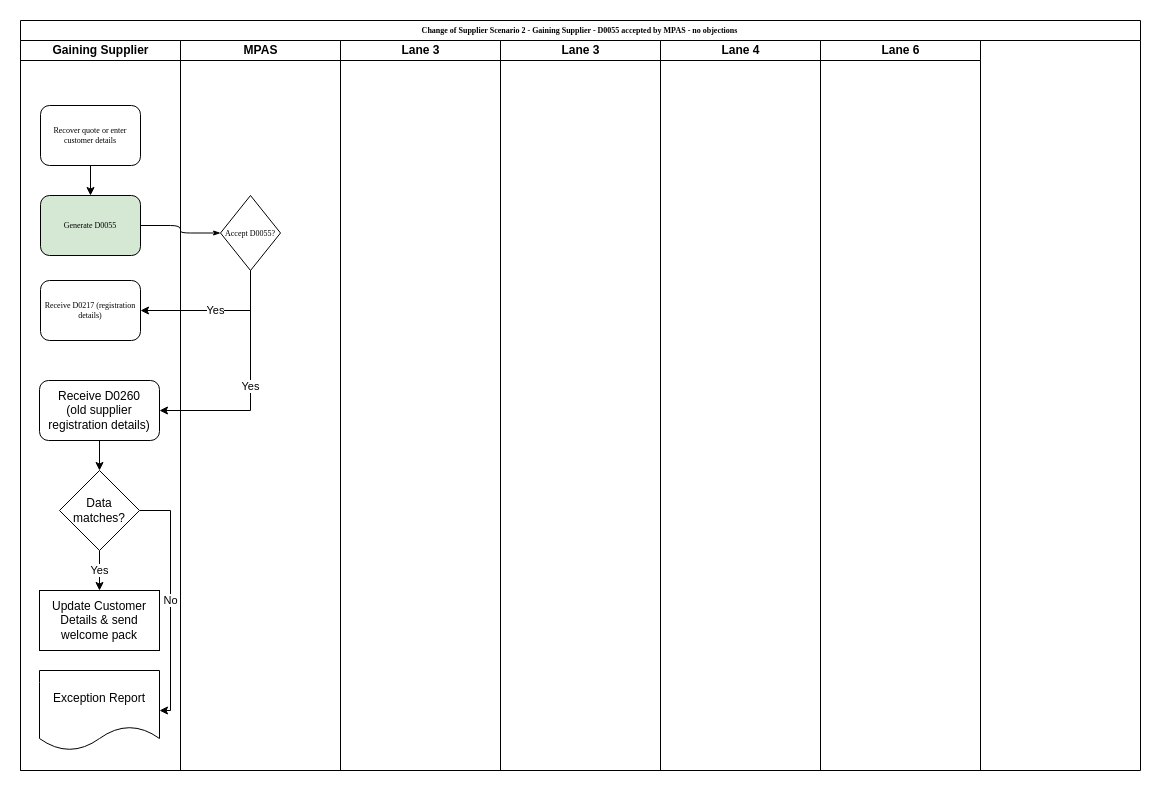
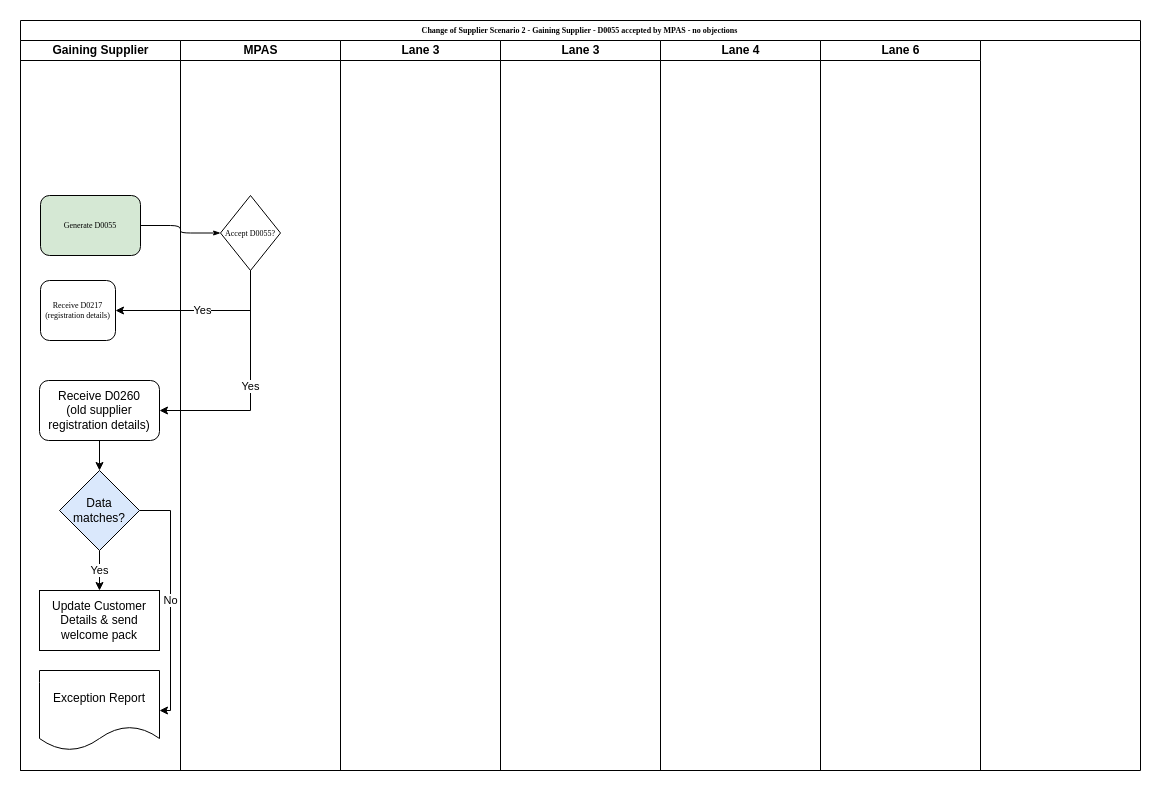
node "Recover quote or enter customer details": removed
edge "Recover quote or enter customer details" -> "Generate D0055": removed
node "Receive D0217 (registration details)": size 100x60 -> 75x60
node "Data matches?": fillcolor #ffffff -> #dae8fc
